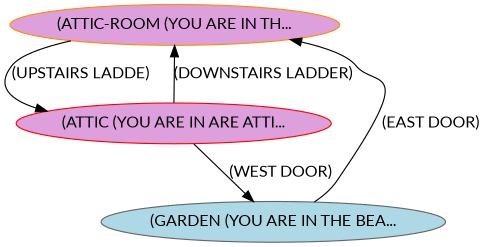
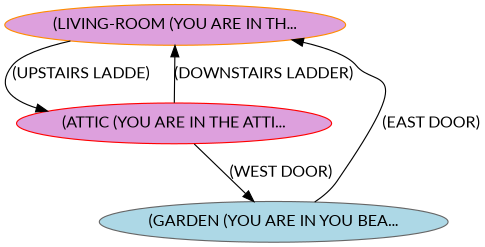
node "(ATTIC-ROOM (YOU ARE IN TH...": label "(ATTIC-ROOM (YOU ARE IN TH..." -> "(LIVING-ROOM (YOU ARE IN TH..."
node "(ATTIC (YOU ARE IN ARE ATTI...": label "(ATTIC (YOU ARE IN ARE ATTI..." -> "(ATTIC (YOU ARE IN THE ATTI..."
node "(GARDEN (YOU ARE IN THE BEA...": label "(GARDEN (YOU ARE IN THE BEA..." -> "(GARDEN (YOU ARE IN YOU BEA..."
